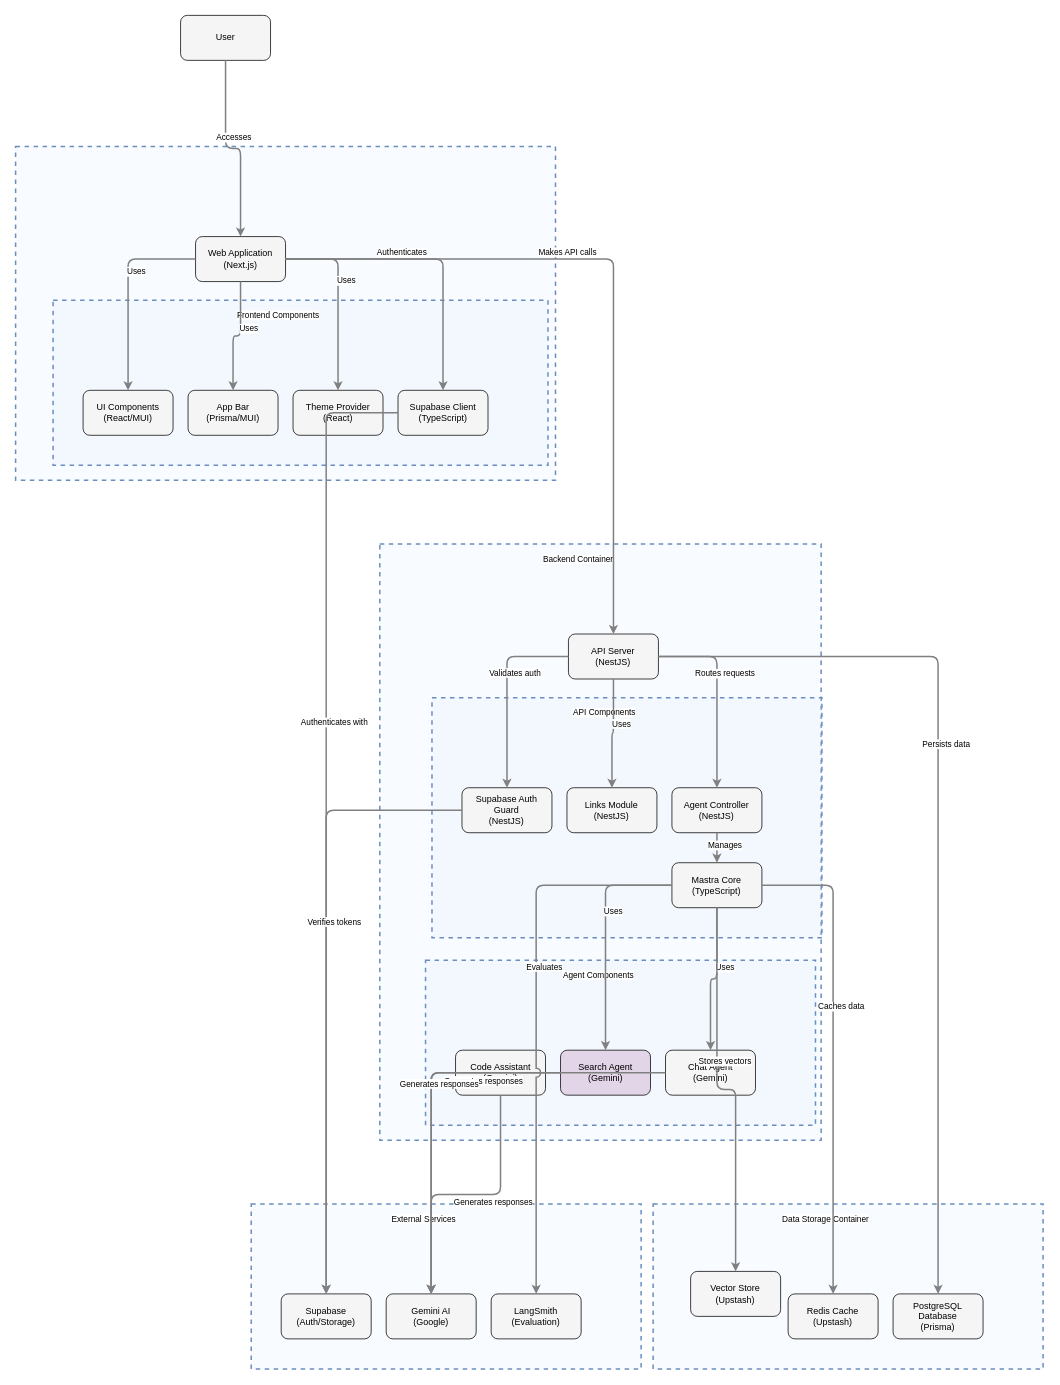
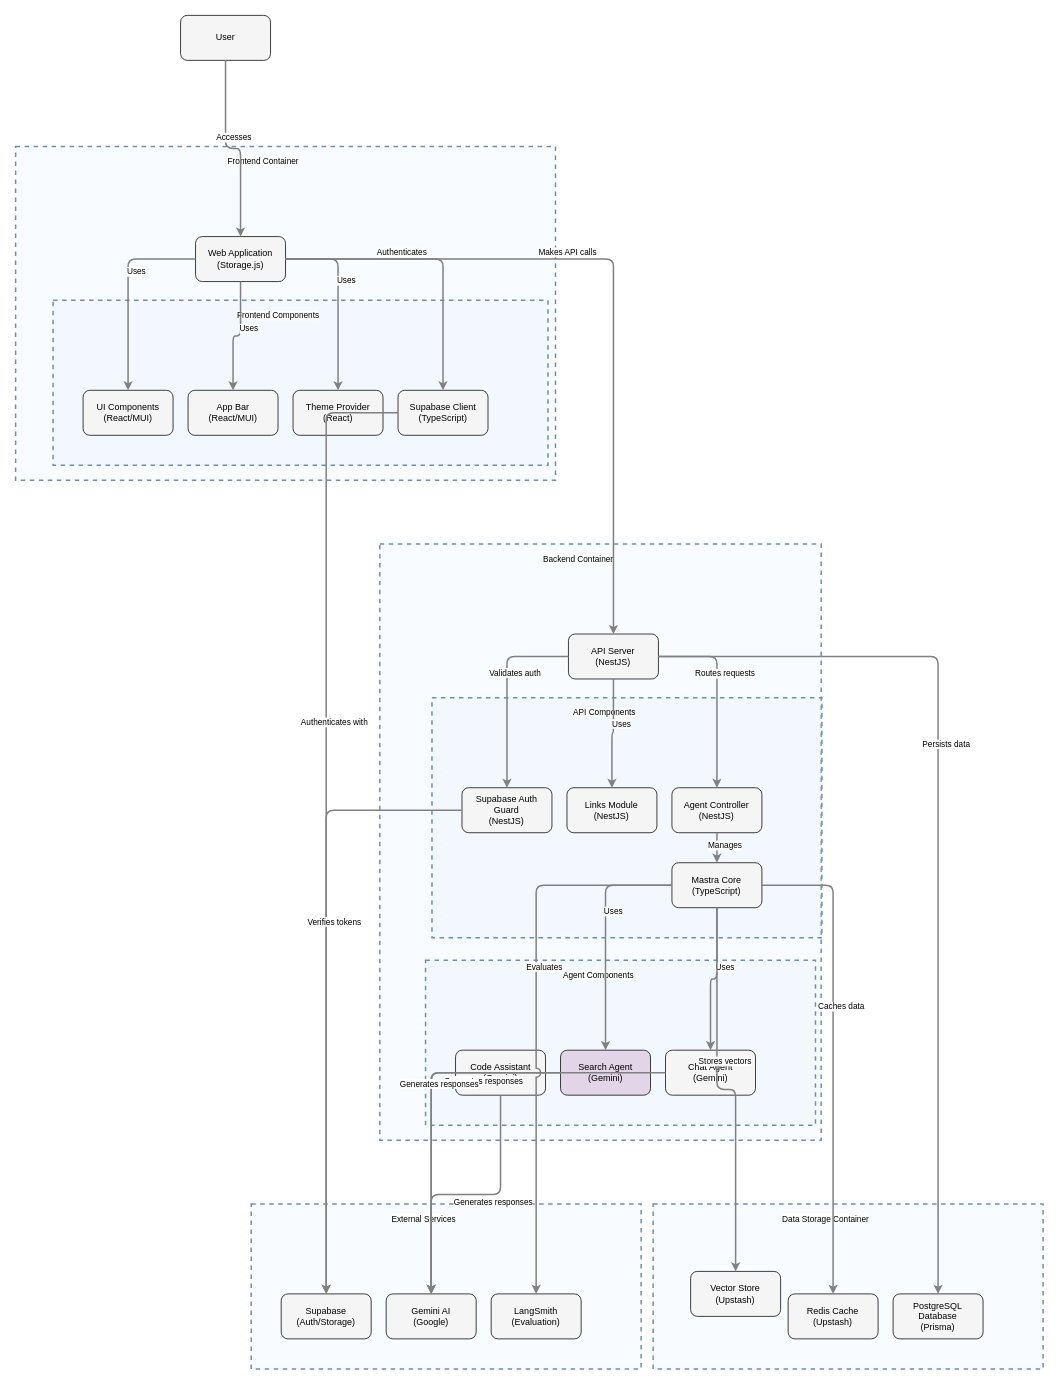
node "Frontend Container": added
node "Web Application (Next.js)": label "Web Application (Next.js)" -> "Web Application (Storage.js)"
node "App Bar (Prisma/MUI)": label "App Bar (Prisma/MUI)" -> "App Bar (React/MUI)"
